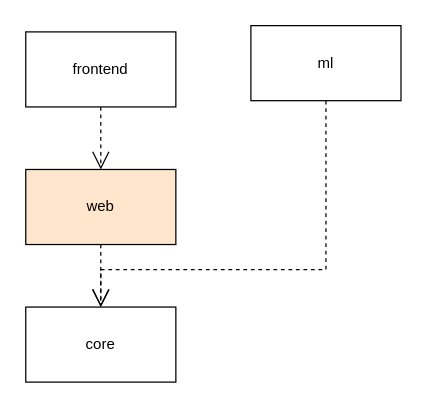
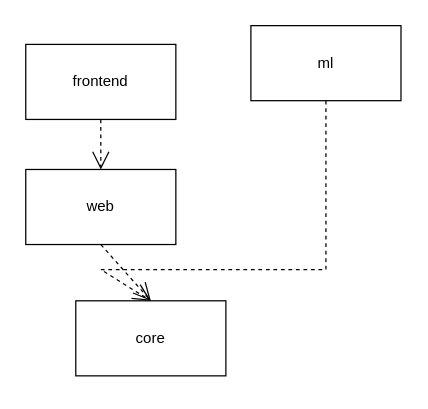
node "frontend": moved (101, 69) -> (101, 82)
node "web": fillcolor #ffe6cc -> #ffffff
node "core": moved (101, 344) -> (151, 338)
